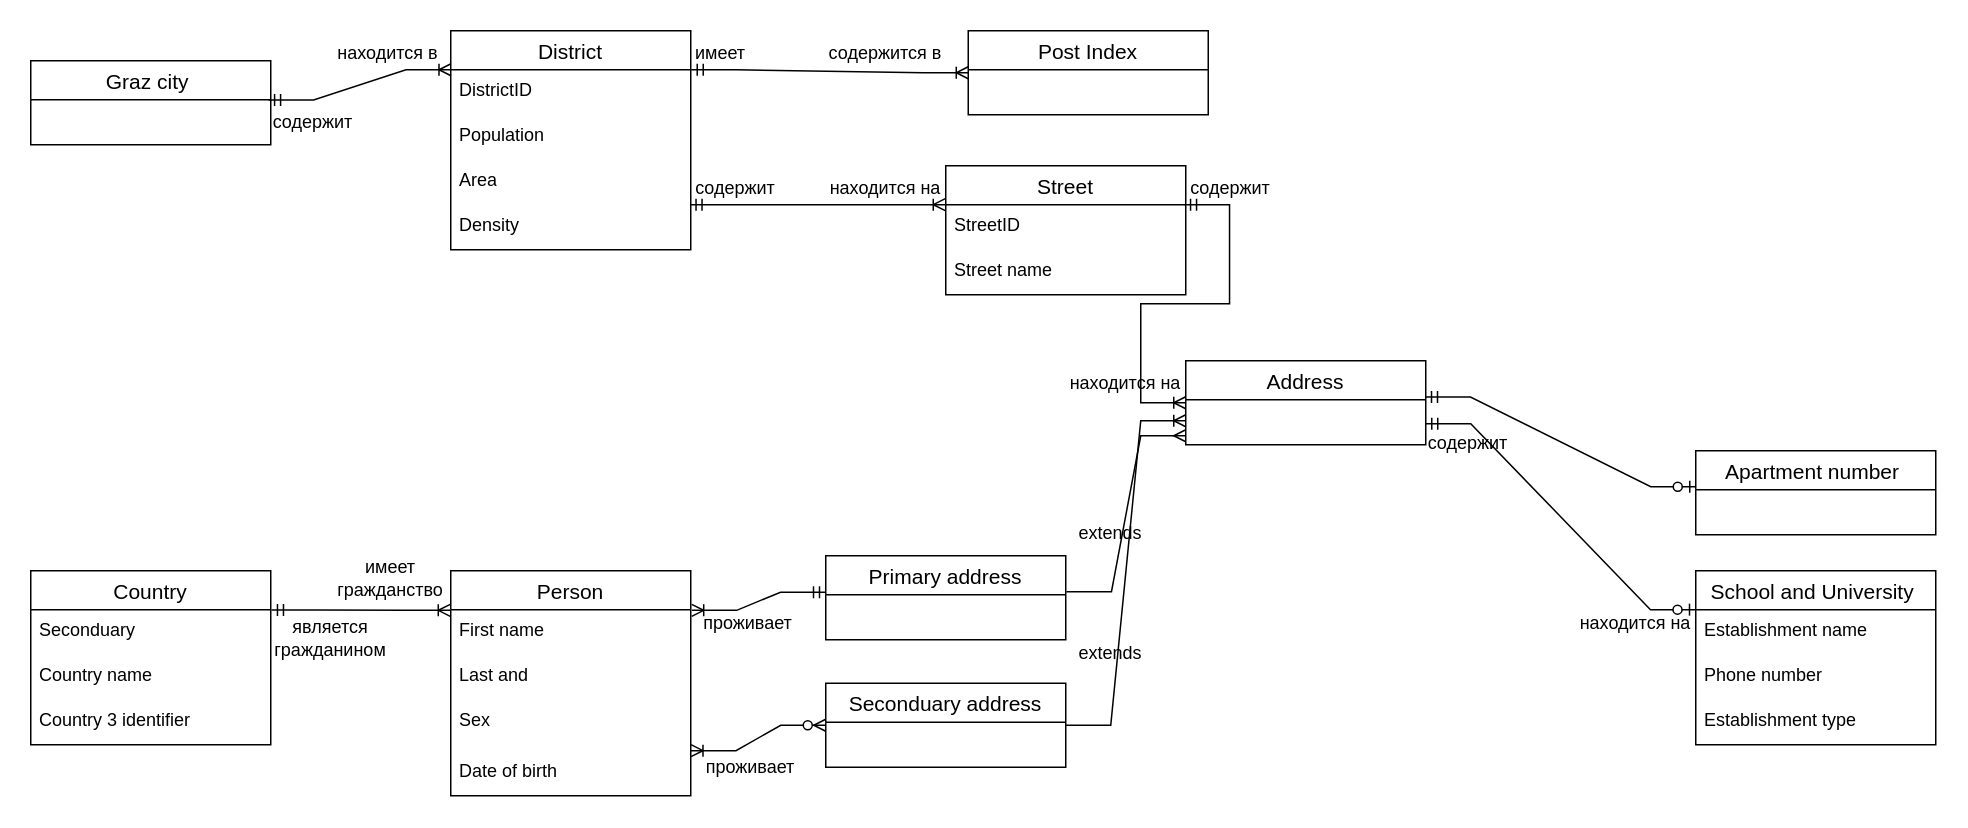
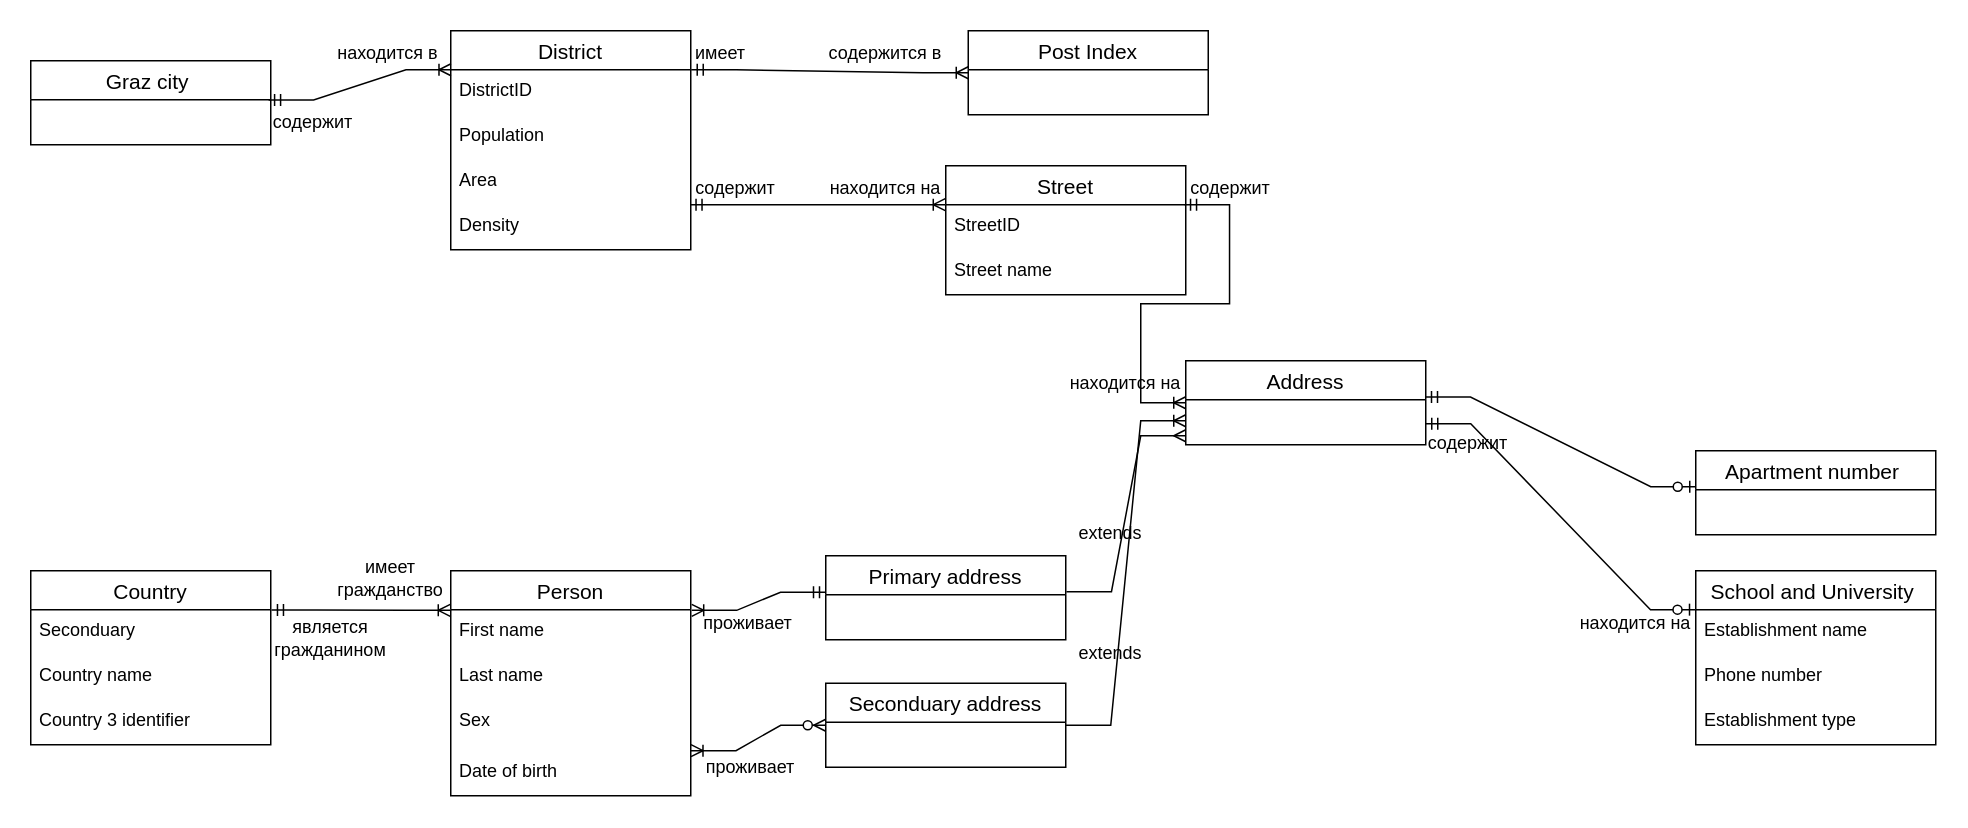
node "Last and": label "Last and" -> "Last name"
